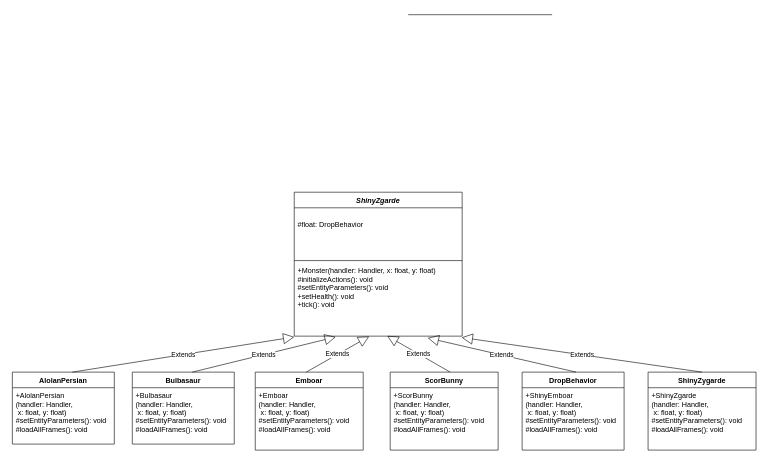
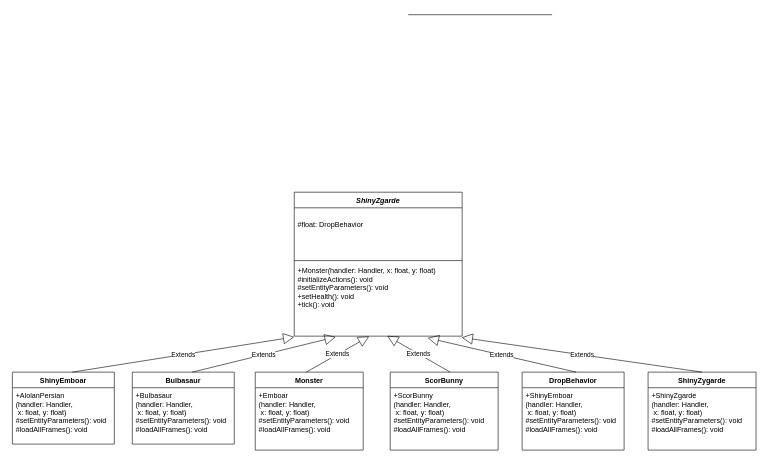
node "AlolanPersian": label "AlolanPersian" -> "ShinyEmboar"
node "Emboar": label "Emboar" -> "Monster"
